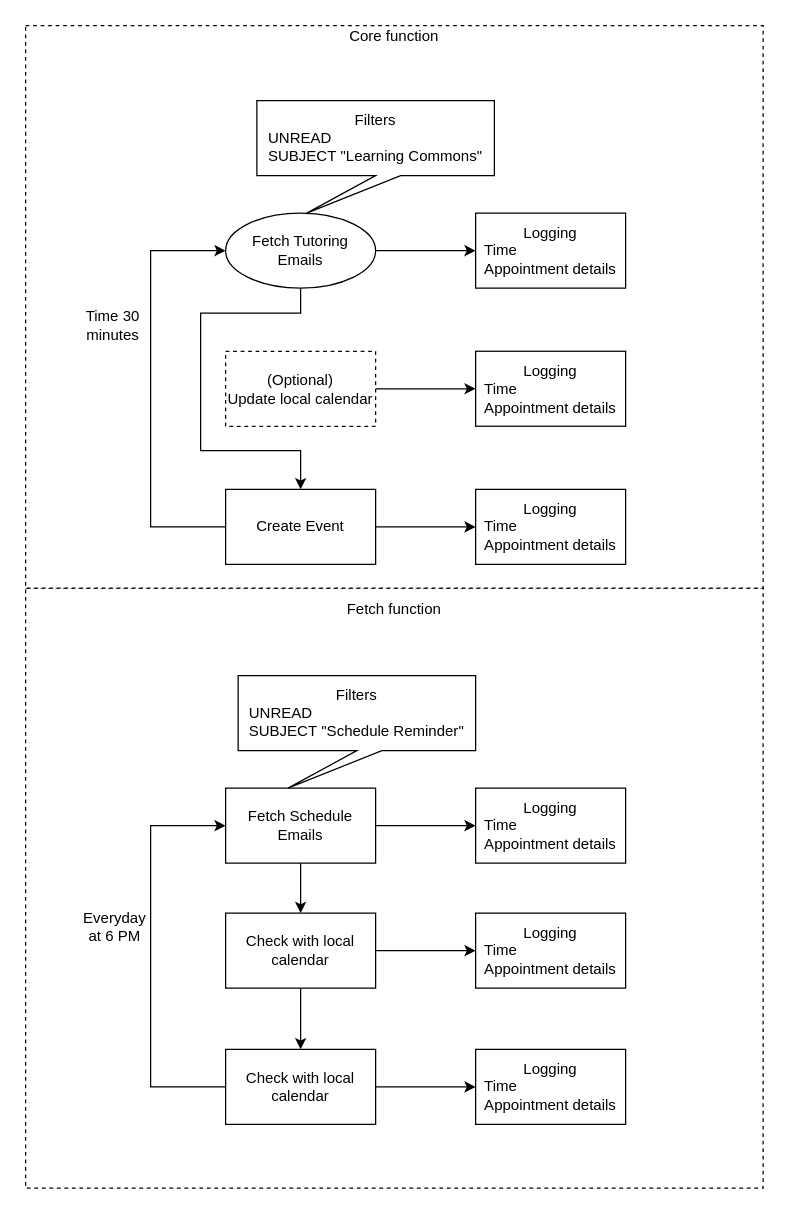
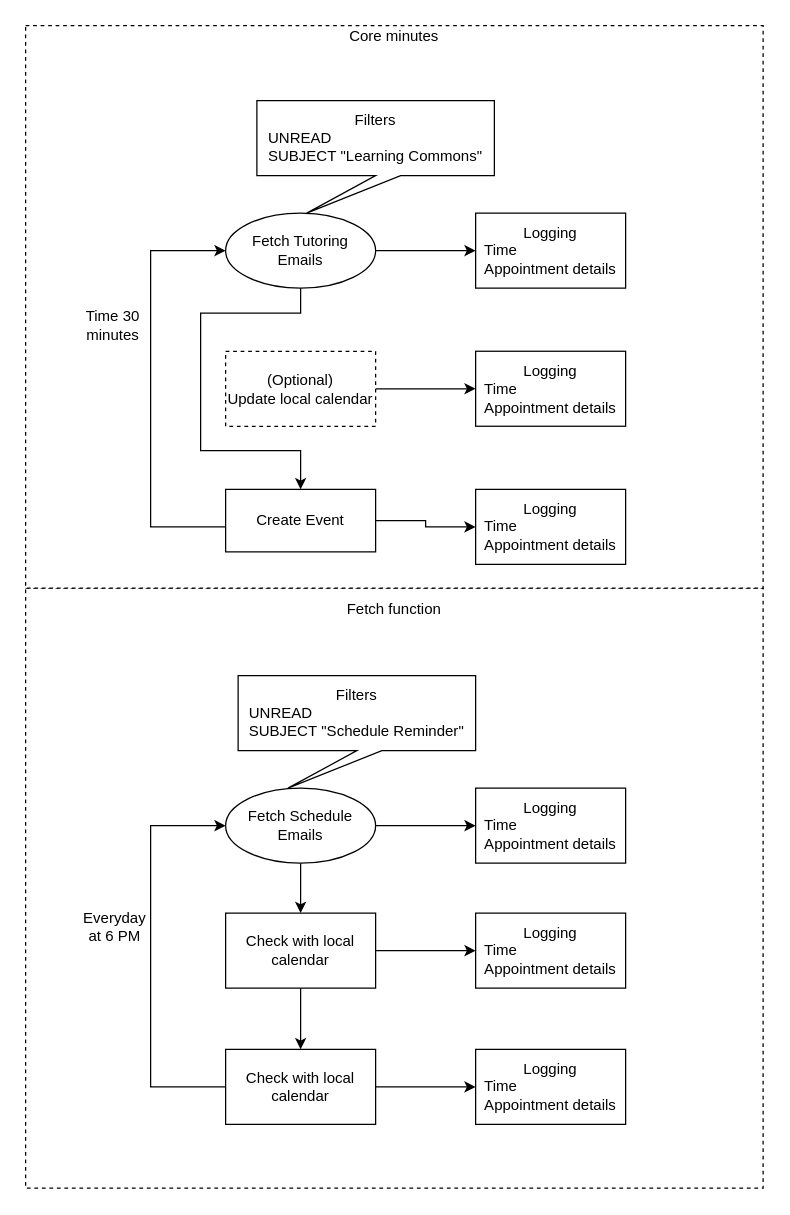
node "Core function": label "Core function" -> "Core minutes"
node "Create Event": size 150x75 -> 150x63
node "Fetch Schedule Emails": shape rectangle -> ellipse
